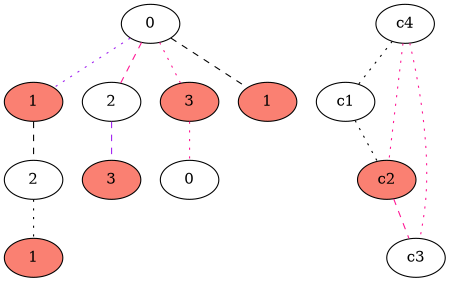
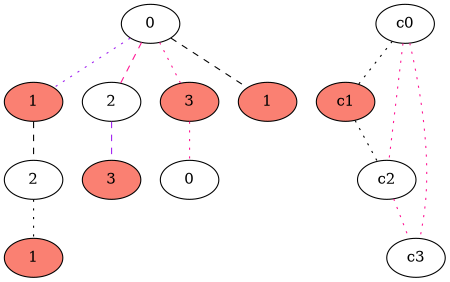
node "c4": label "c4" -> "c0"
node "c1": fillcolor white -> salmon
node "c2": fillcolor salmon -> white
edge "c2" -- "c3": style dashed -> dotted
